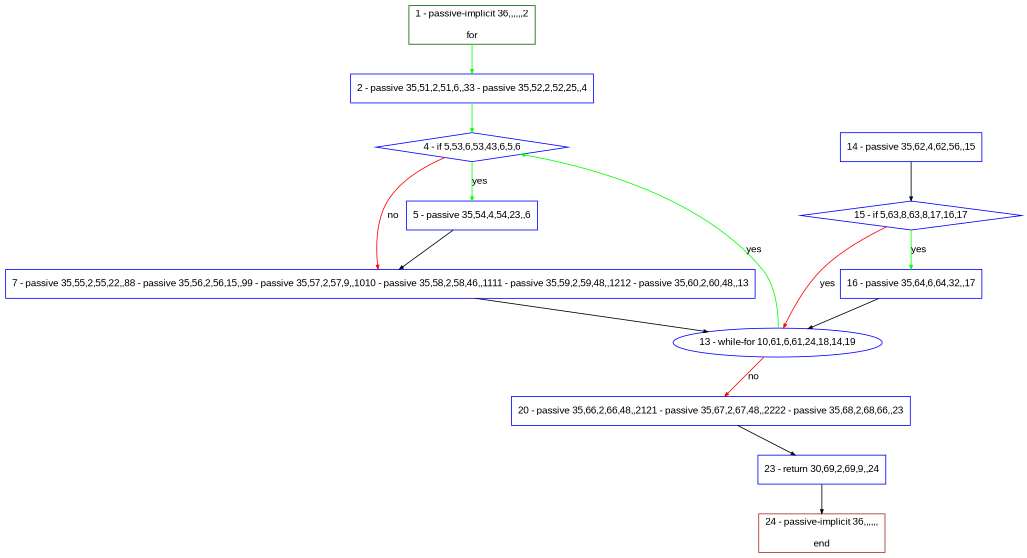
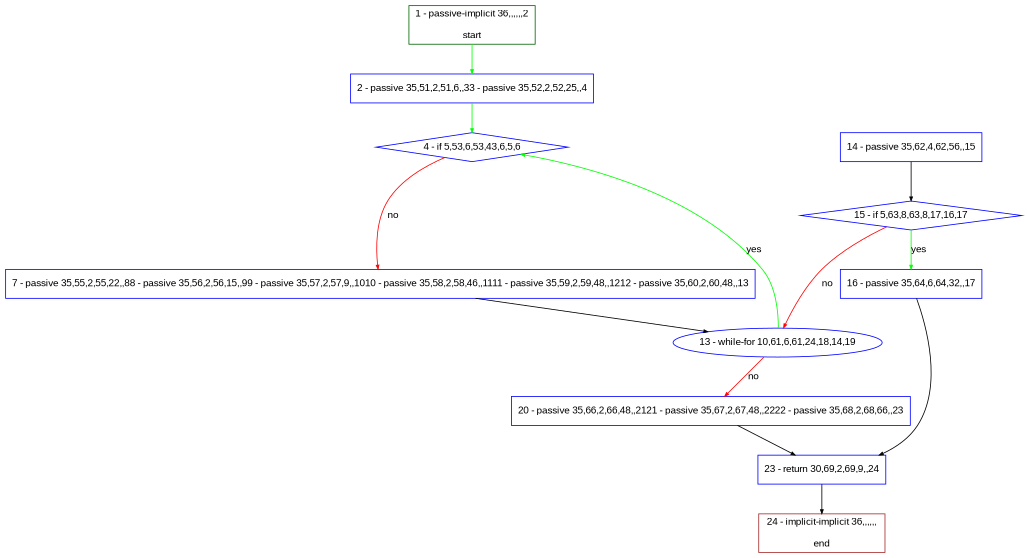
node "1 - passive-implicit 36,,,,,,2 for": label "1 - passive-implicit 36,,,,,,2 for" -> "1 - passive-implicit 36,,,,,,2 start"
node "5 - passive 35,54,4,54,23,,6": removed
edge "15 - if 5,63,8,63,8,17,16,17" -> "13 - while-for 10,61,6,61,24,18,14,19": label "yes" -> "no"
edge "16 - passive 35,64,6,64,32,,17" -> "13 - while-for 10,61,6,61,24,18,14,19": now "16 - passive 35,64,6,64,32,,17" -> "23 - return 30,69,2,69,9,,24"
node "24 - passive-implicit 36,,,,,, end": label "24 - passive-implicit 36,,,,,, end" -> "24 - implicit-implicit 36,,,,,, end"
